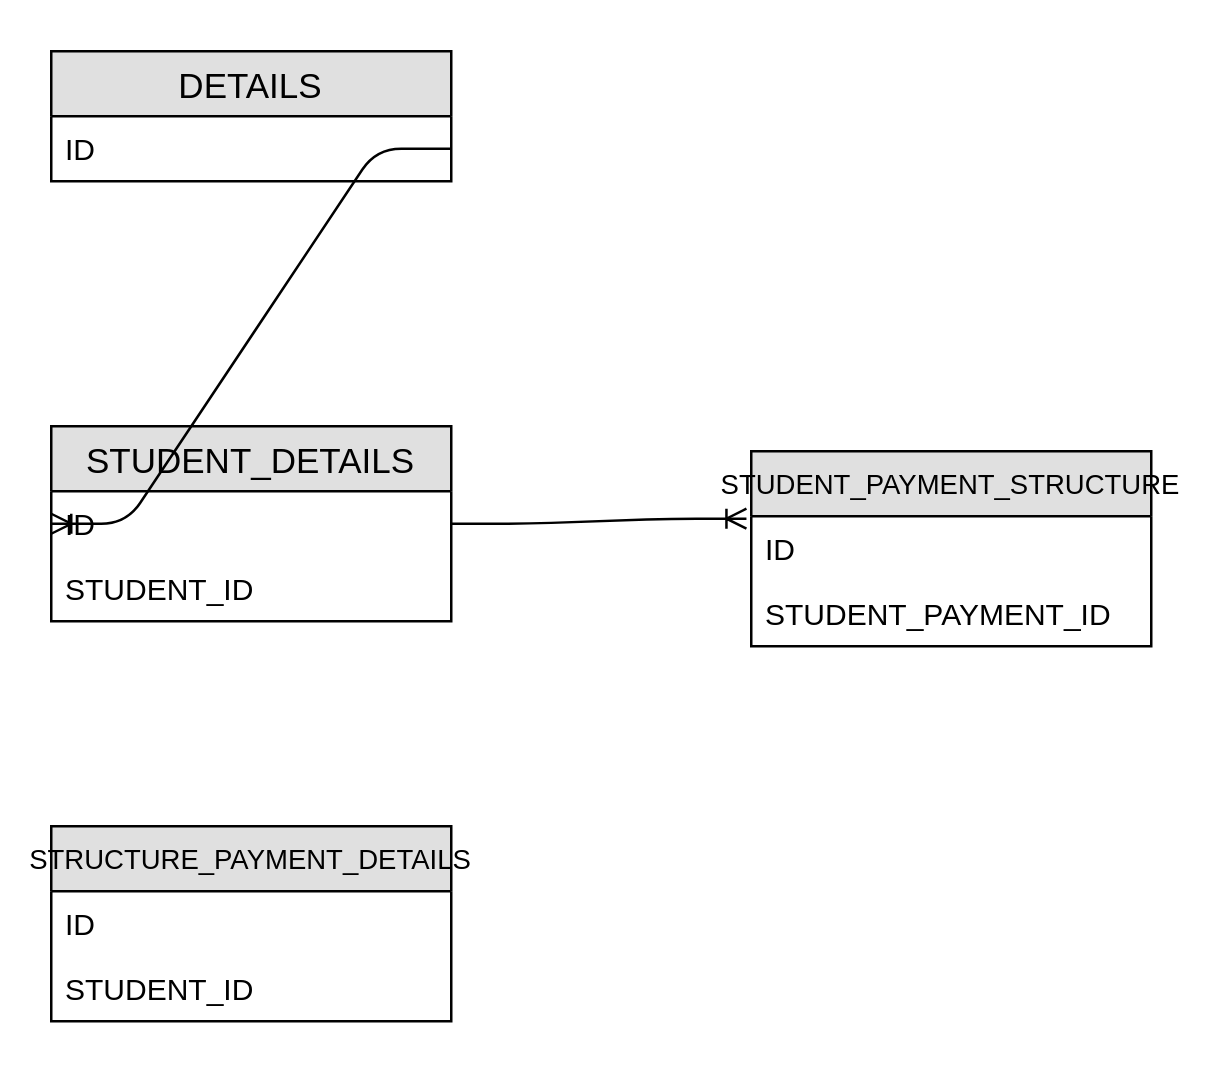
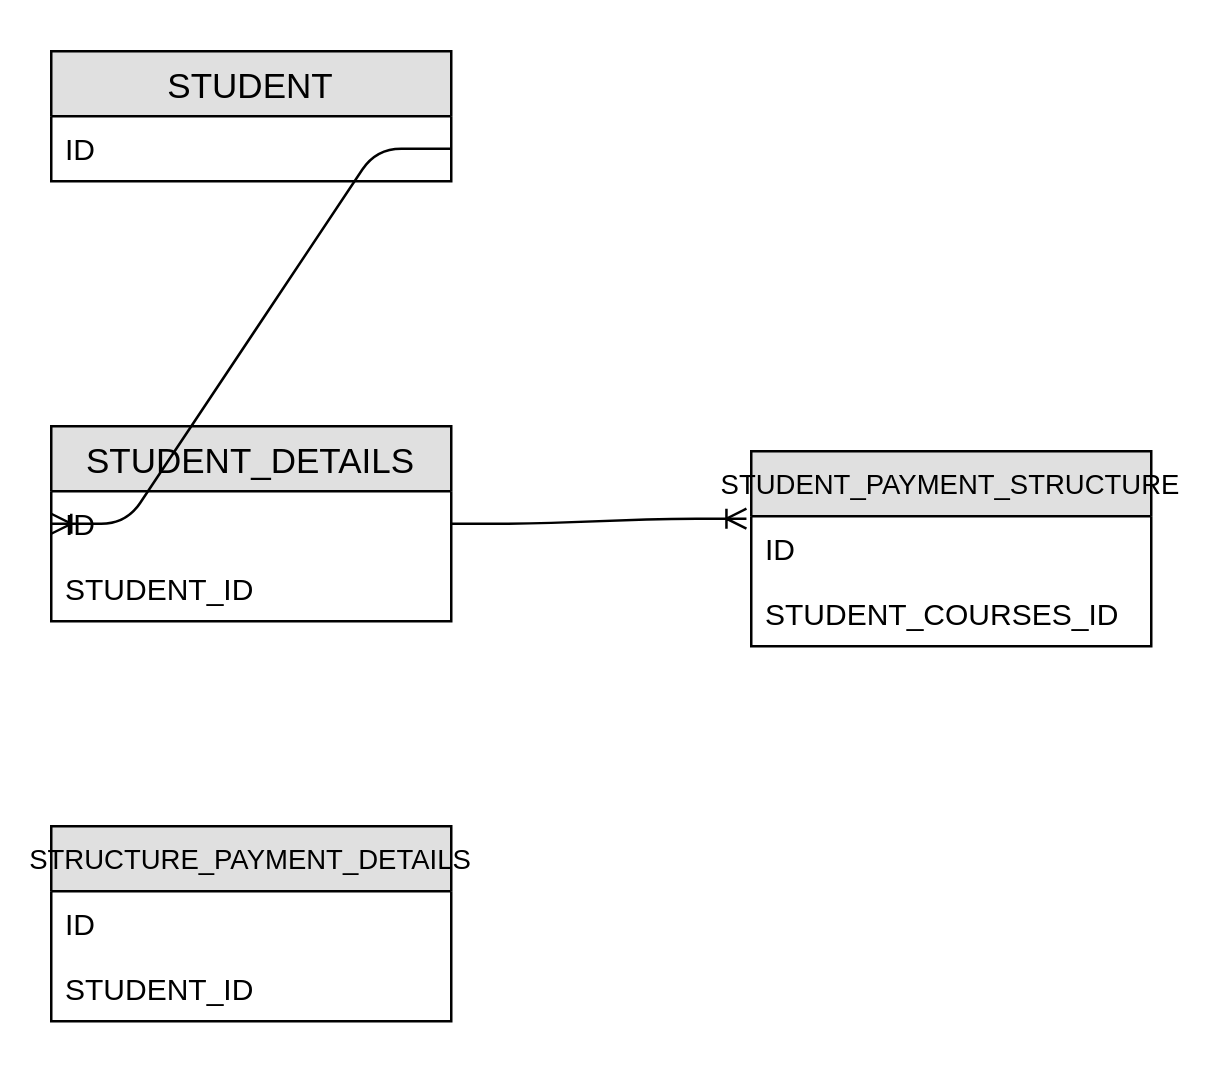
node "DETAILS": label "DETAILS" -> "STUDENT"
node "STUDENT_PAYMENT_ID": label "STUDENT_PAYMENT_ID" -> "STUDENT_COURSES_ID"
